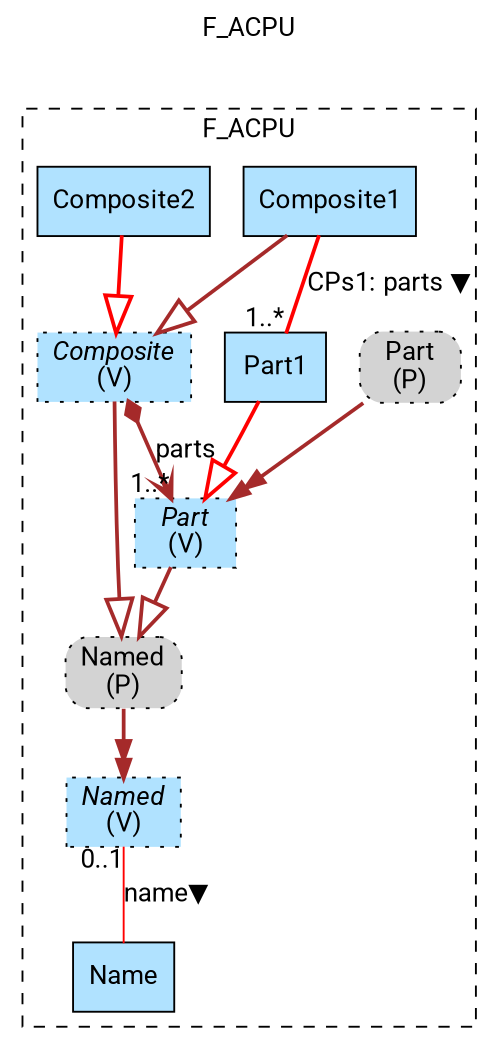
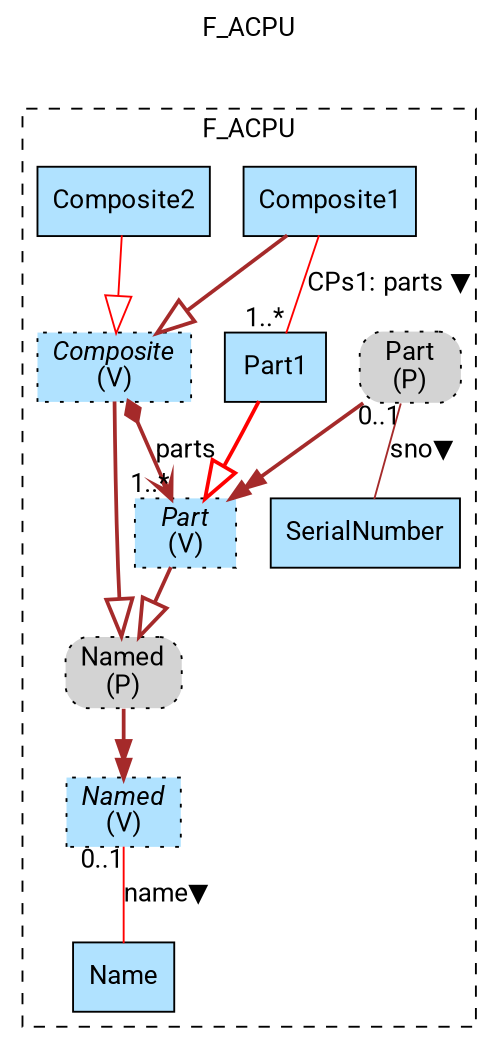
edge "Composite2" -> "Composite": style bold -> solid
edge "Composite1" -- "Part1": style bold -> solid
node "SerialNumber": added
